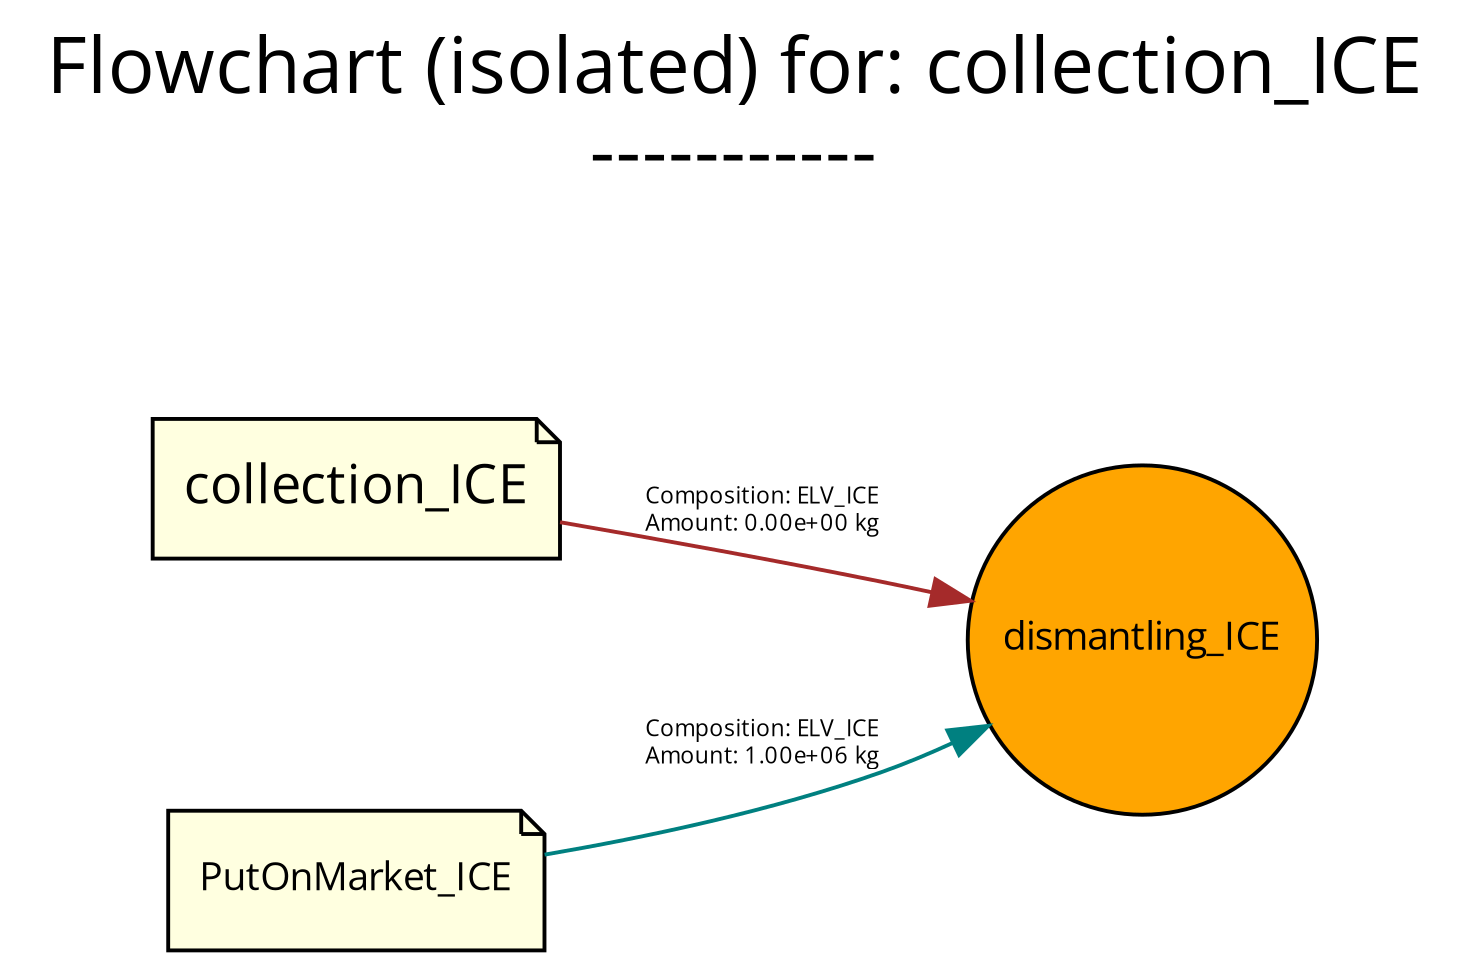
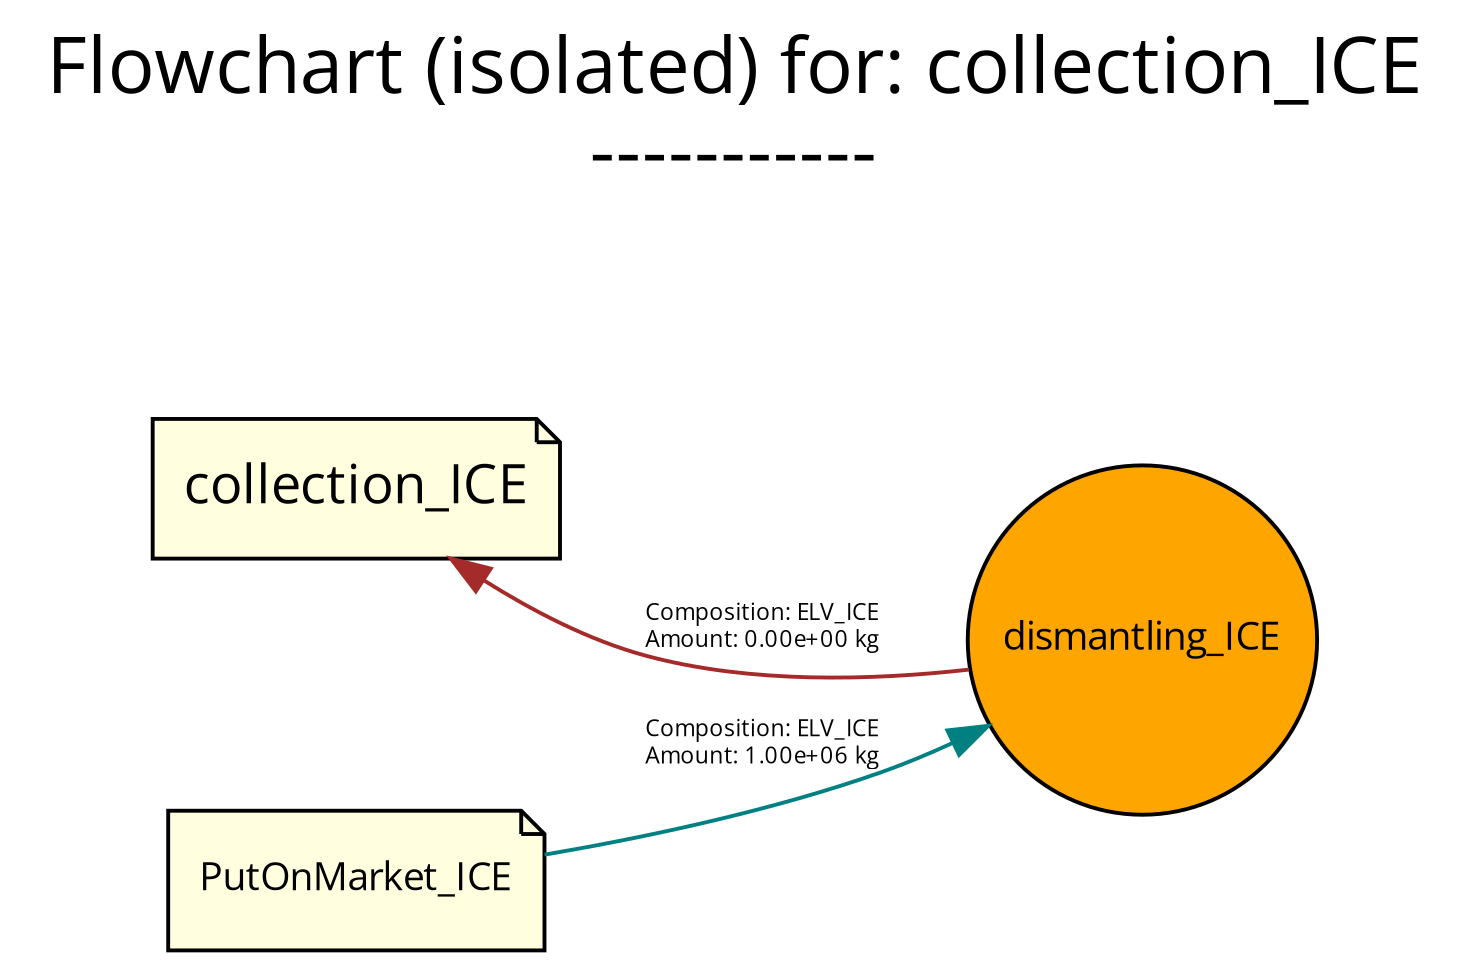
edge "collection_ICE" -> "dismantling_ICE": reversed
